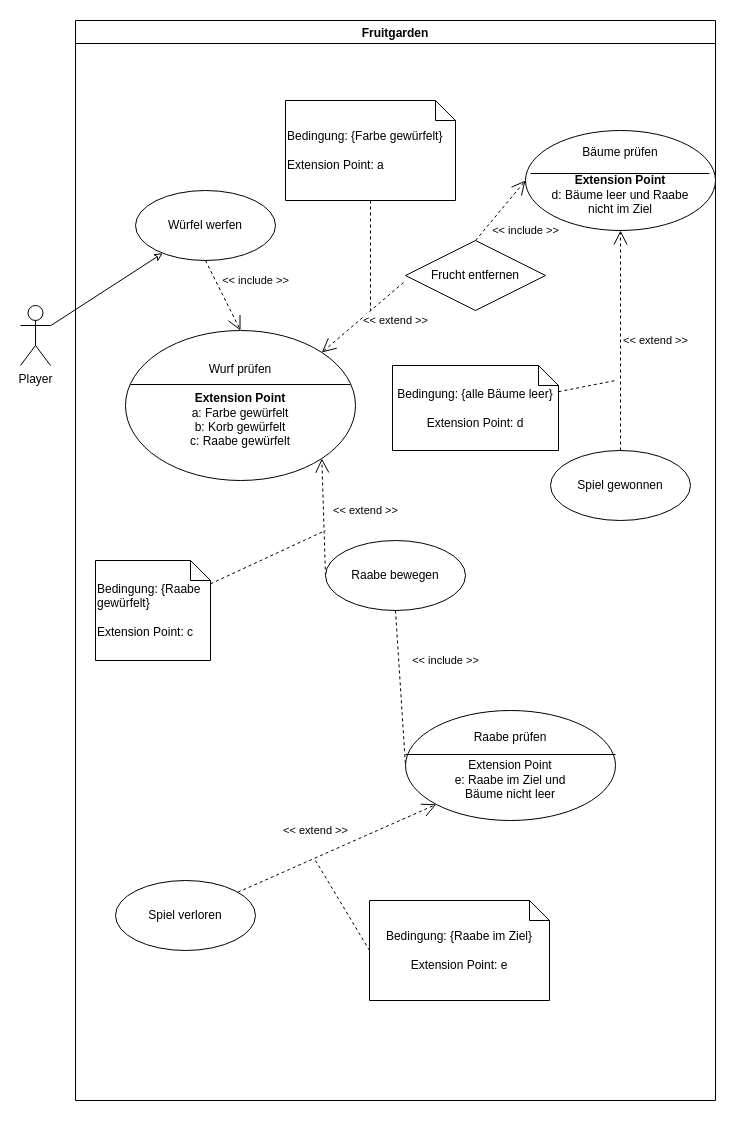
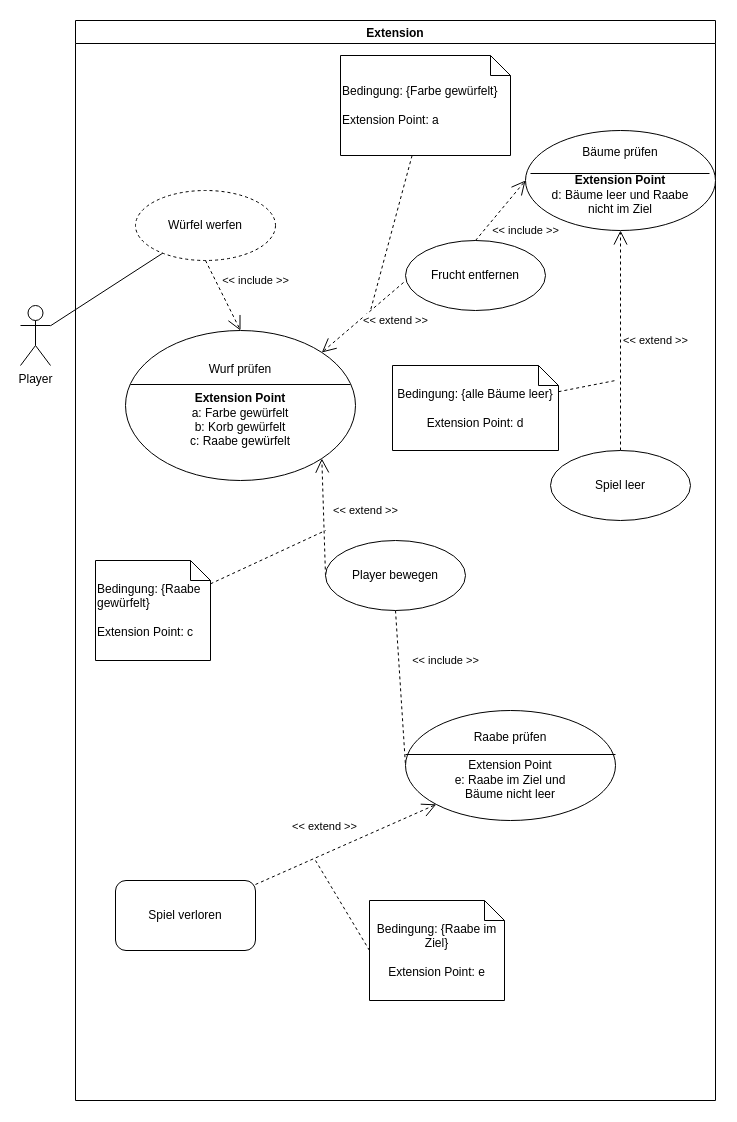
node "Fruitgarden": label "Fruitgarden" -> "Extension"
node "Bedingung: {Farbe gewürfelt} Extension Point: a": moved (371, 151) -> (426, 106)
node "Würfel werfen": style solid -> dashed
edge "Player" -> "Würfel werfen": arrowhead classic -> none
node "Frucht entfernen": shape diamond -> ellipse
node "Spiel gewonnen": label "Spiel gewonnen" -> "Spiel leer"
node "Raabe bewegen": label "Raabe bewegen" -> "Player bewegen"
node "Spiel verloren": shape ellipse -> rounded rectangle
node "Bedingung: {Raabe im Ziel} Extension Point: e": size 180x100 -> 135x100
